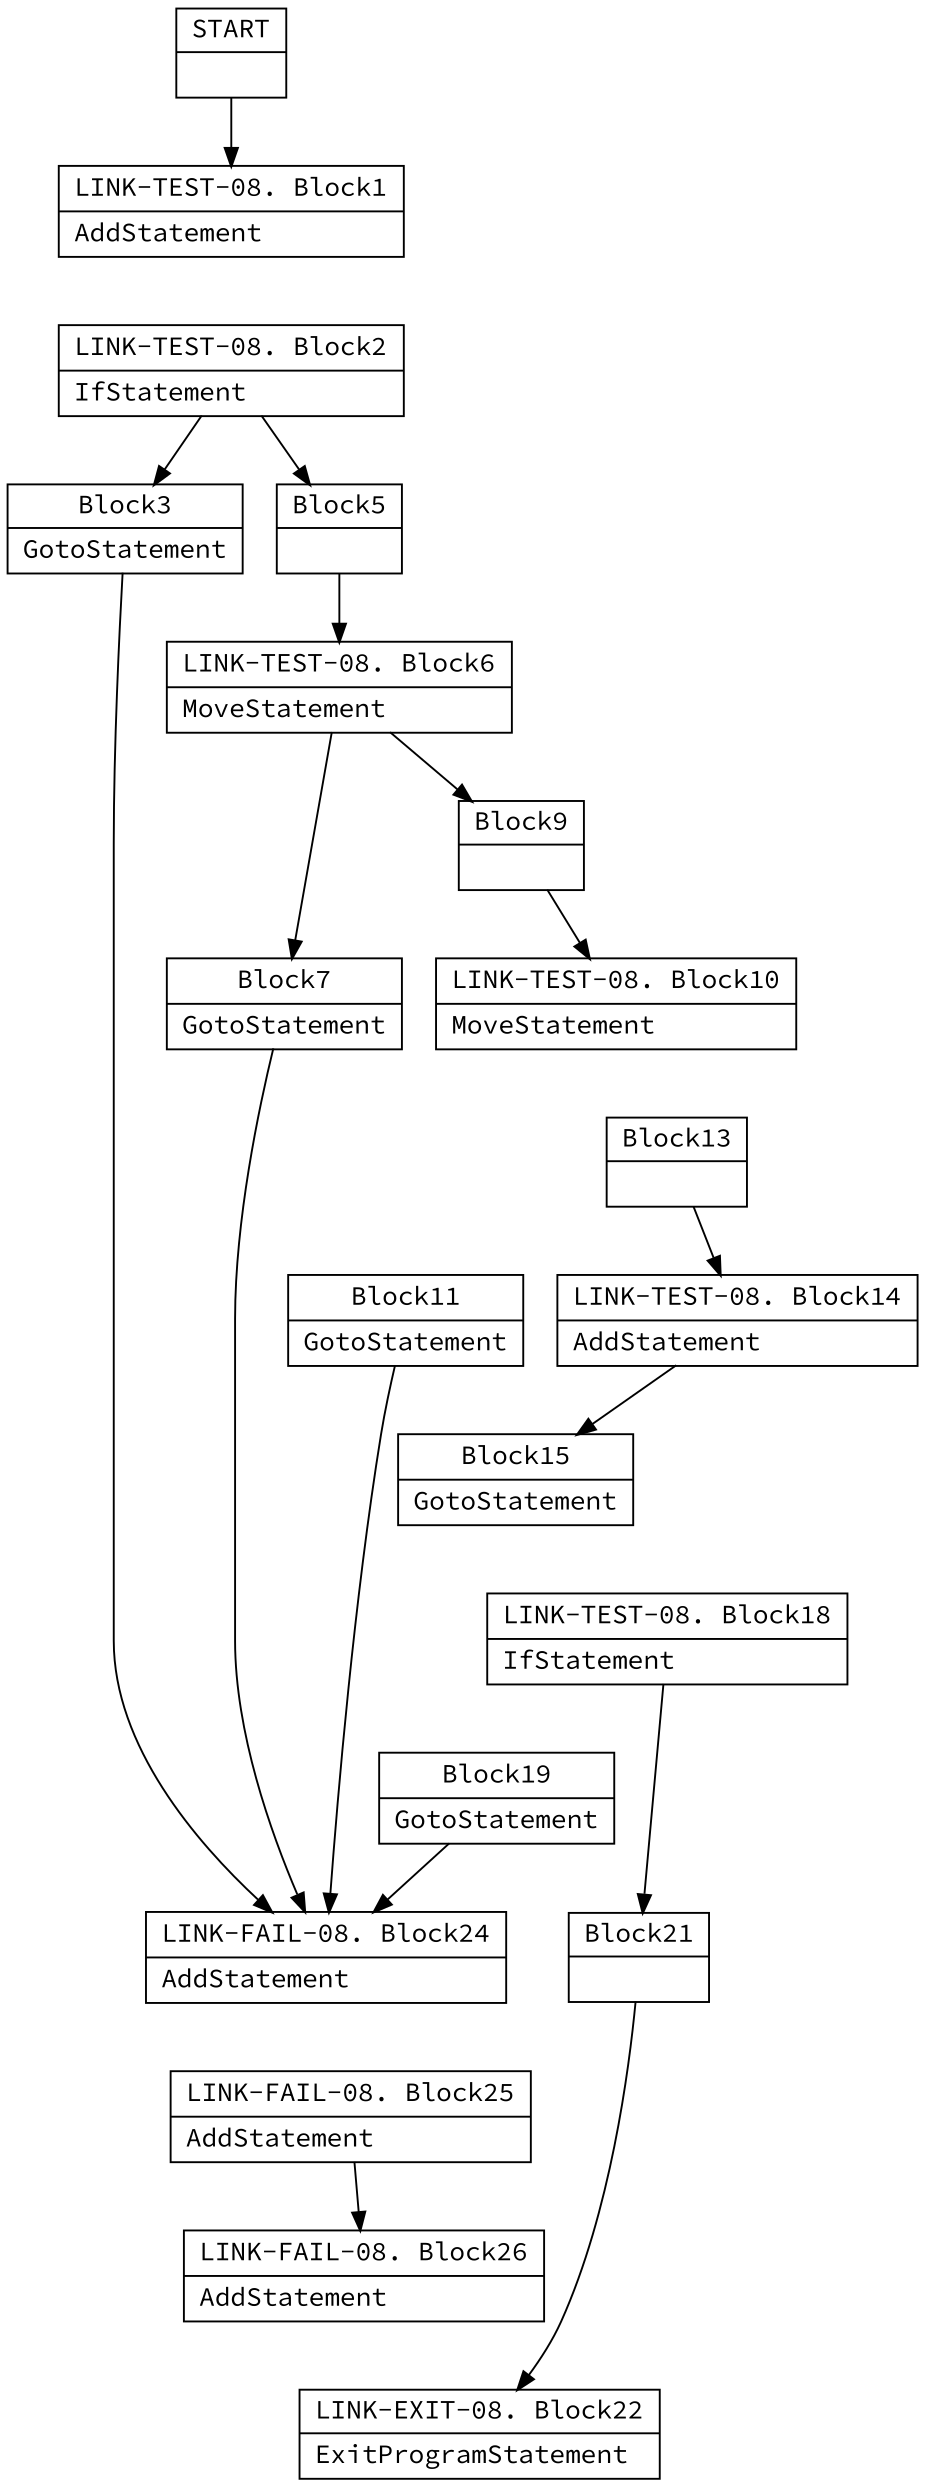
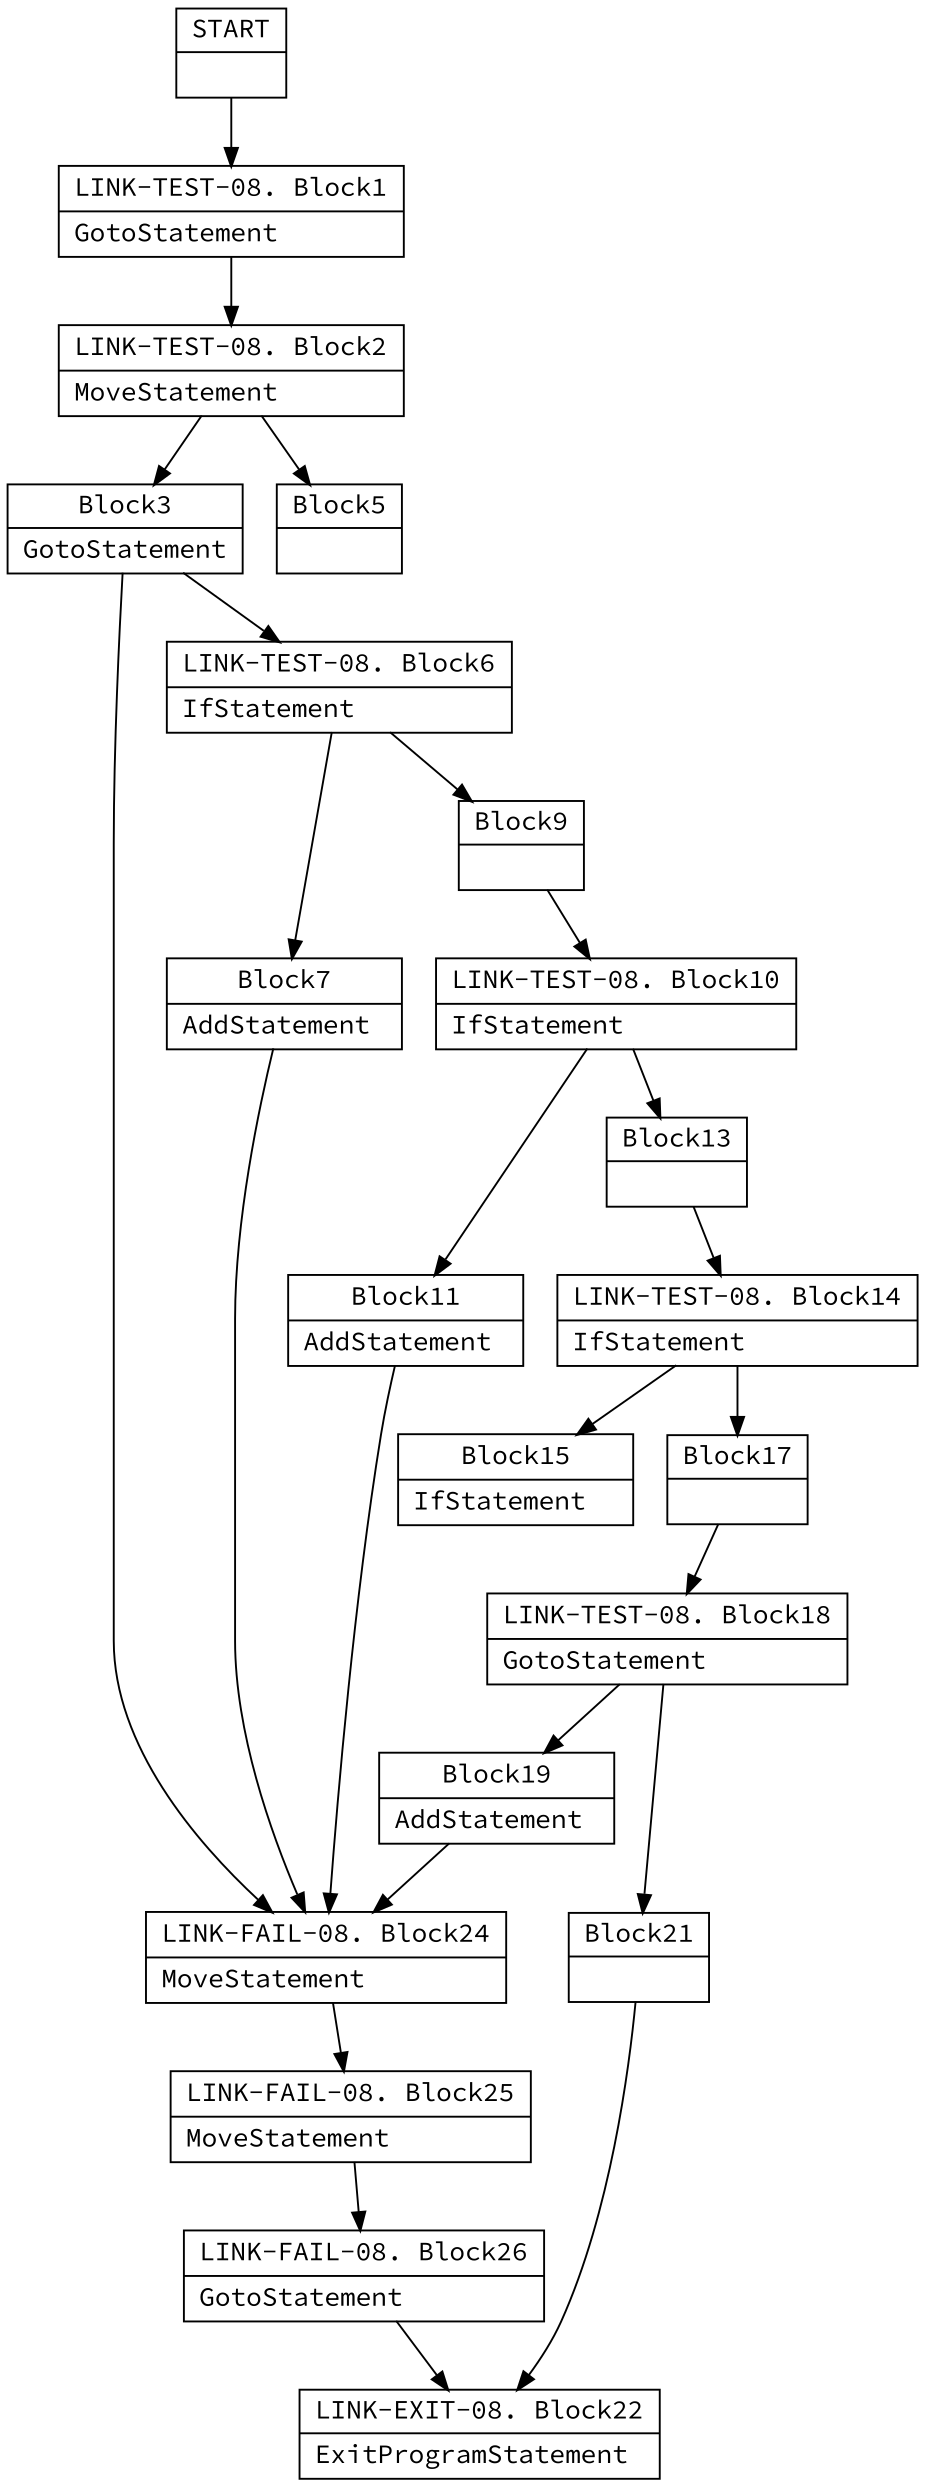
node "LINK-TEST-08. Block1": text "AddStatement" -> "GotoStatement"
edge "LINK-TEST-08. Block1" -> "LINK-TEST-08. Block2": added
node "LINK-TEST-08. Block2": text "IfStatement" -> "MoveStatement"
edge "Block5" -> "LINK-TEST-08. Block6": now "Block3" -> "LINK-TEST-08. Block6"
node "LINK-TEST-08. Block6": text "MoveStatement" -> "IfStatement"
node "Block7": text "GotoStatement" -> "AddStatement"
node "LINK-TEST-08. Block10": text "MoveStatement" -> "IfStatement"
edge "LINK-TEST-08. Block10" -> "Block13": added
edge "LINK-TEST-08. Block10" -> "Block11": added
node "Block11": text "GotoStatement" -> "AddStatement"
node "LINK-TEST-08. Block14": text "AddStatement" -> "IfStatement"
node "Block17": added
node "Block15": text "GotoStatement" -> "IfStatement"
node "LINK-TEST-08. Block18": text "IfStatement" -> "GotoStatement"
edge "LINK-TEST-08. Block18" -> "Block19": added
node "Block19": text "GotoStatement" -> "AddStatement"
node "LINK-FAIL-08. Block24": text "AddStatement" -> "MoveStatement"
edge "LINK-FAIL-08. Block24" -> "LINK-FAIL-08. Block25": added
node "LINK-FAIL-08. Block25": text "AddStatement" -> "MoveStatement"
node "LINK-FAIL-08. Block26": text "AddStatement" -> "GotoStatement"
edge "LINK-FAIL-08. Block26" -> "LINK-EXIT-08. Block22": added
